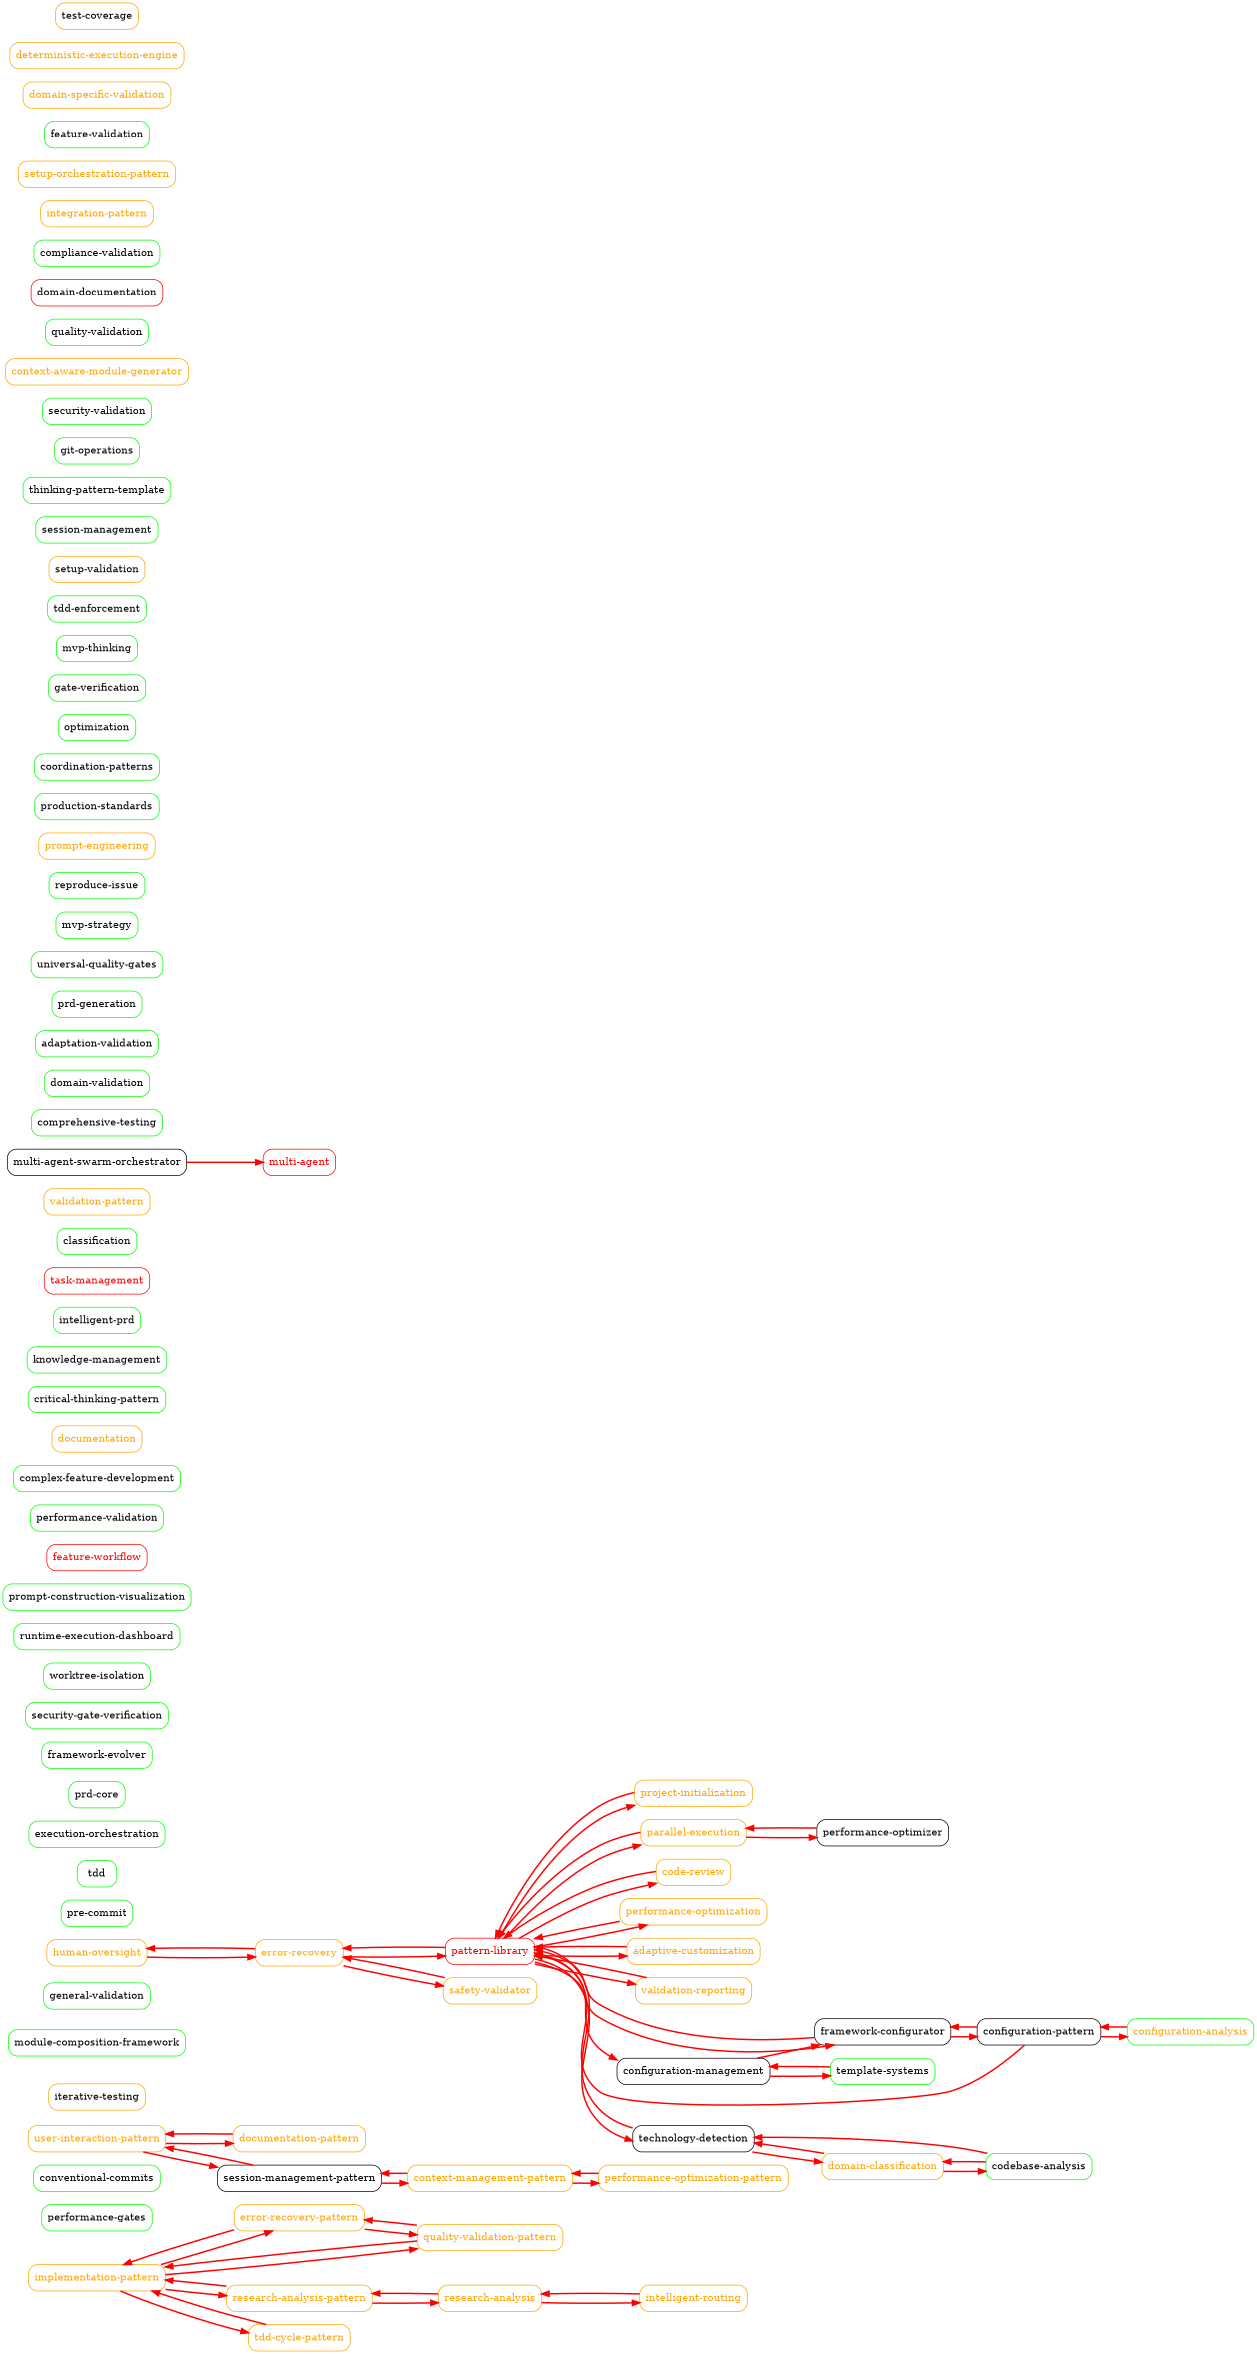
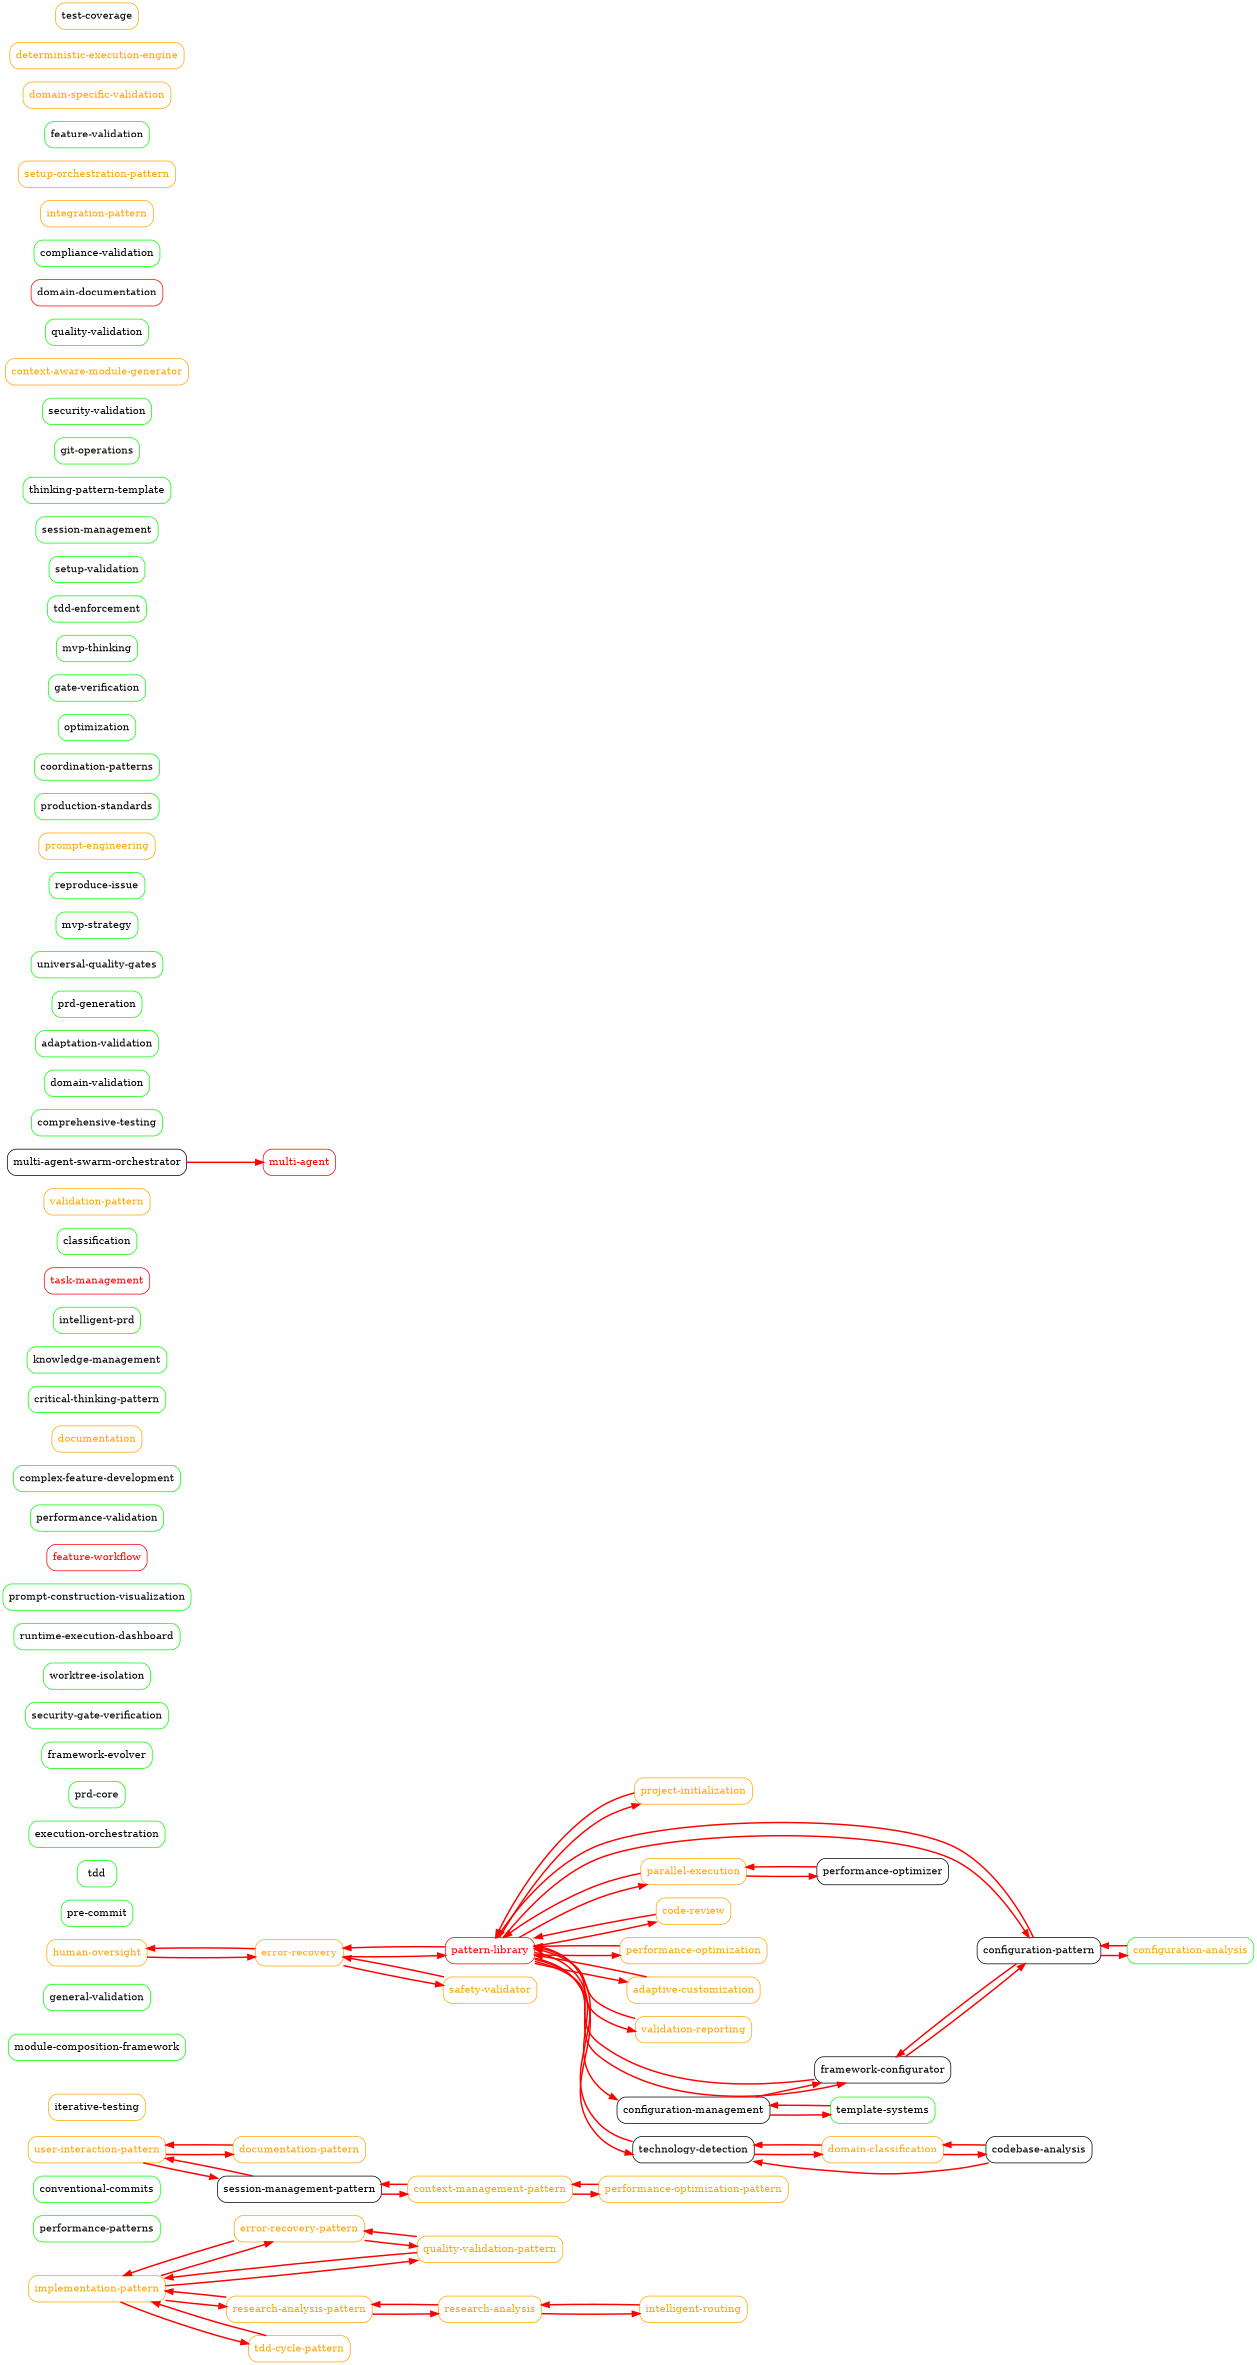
node "setup-validation": color orange -> green
edge "pattern-library" -> "configuration-pattern": added
node "codebase-analysis": color green -> black
node "performance-gates": label "performance-gates" -> "performance-patterns"
